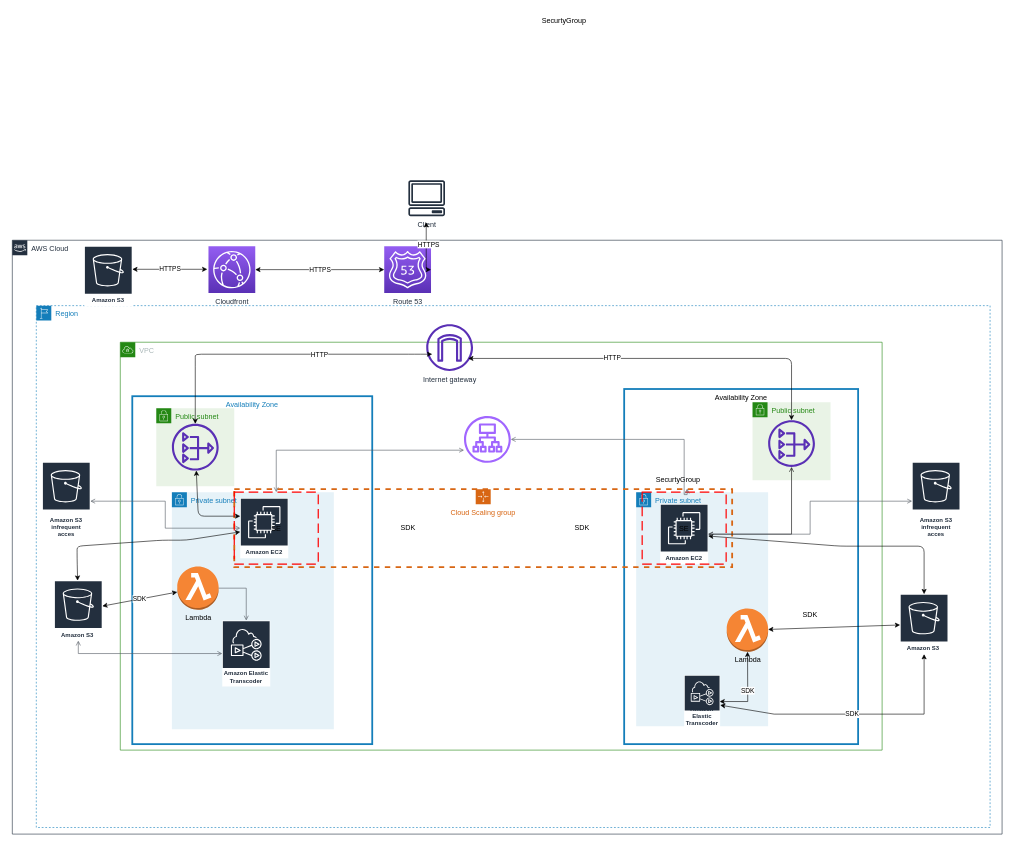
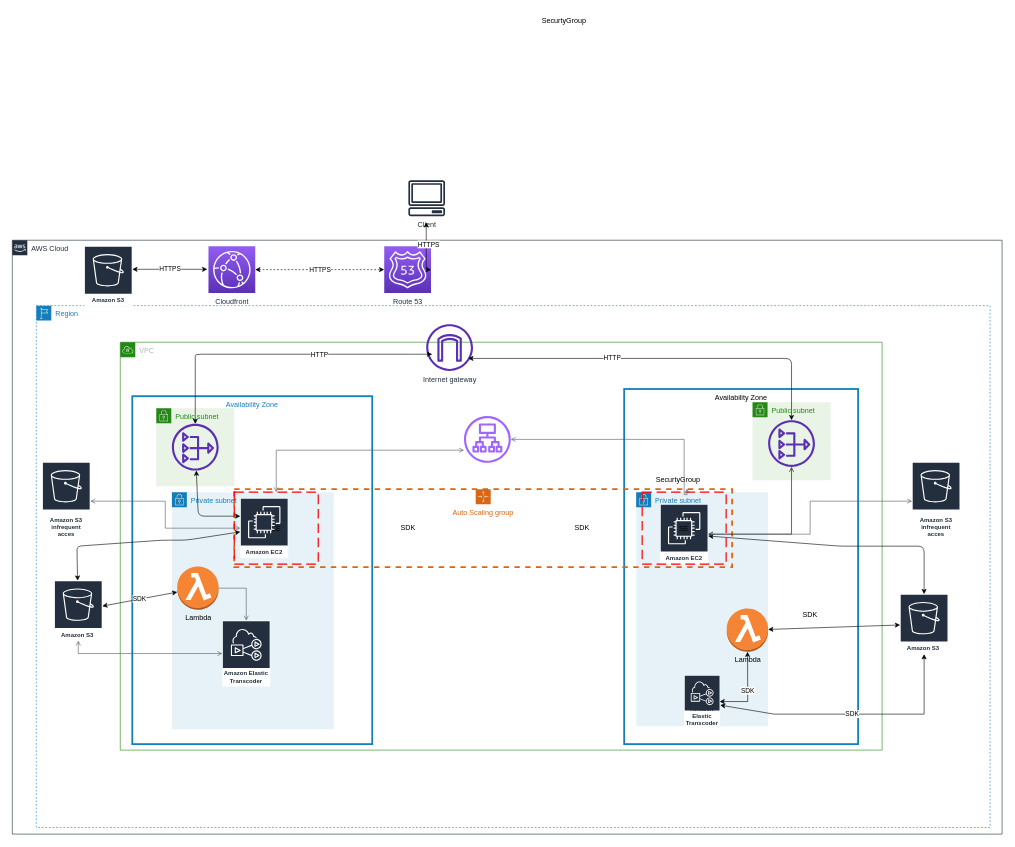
edge "Cloudfront" -- "Route 53": style solid -> dashed
node "Cloud Scaling group": label "Cloud Scaling group" -> "Auto Scaling group"
